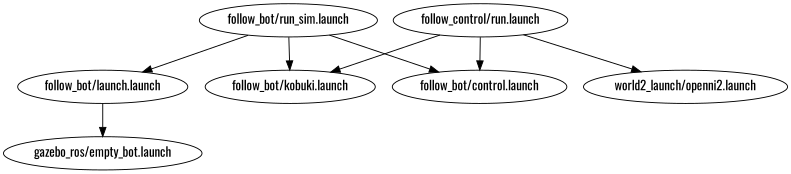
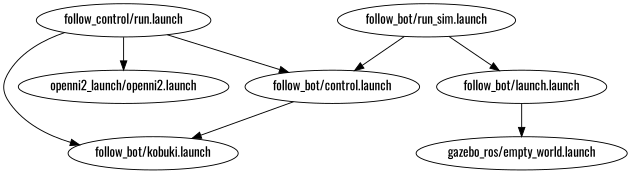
edge "follow_bot/run_sim.launch" -> "follow_bot/kobuki.launch": now "follow_bot/control.launch" -> "follow_bot/kobuki.launch"
node "world2_launch/openni2.launch": label "world2_launch/openni2.launch" -> "openni2_launch/openni2.launch"
node "gazebo_ros/empty_bot.launch": label "gazebo_ros/empty_bot.launch" -> "gazebo_ros/empty_world.launch"
